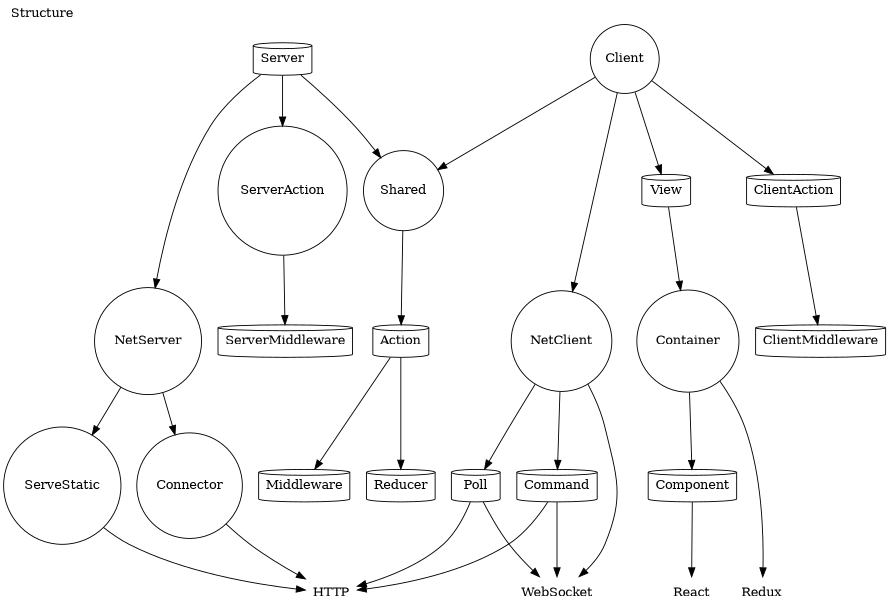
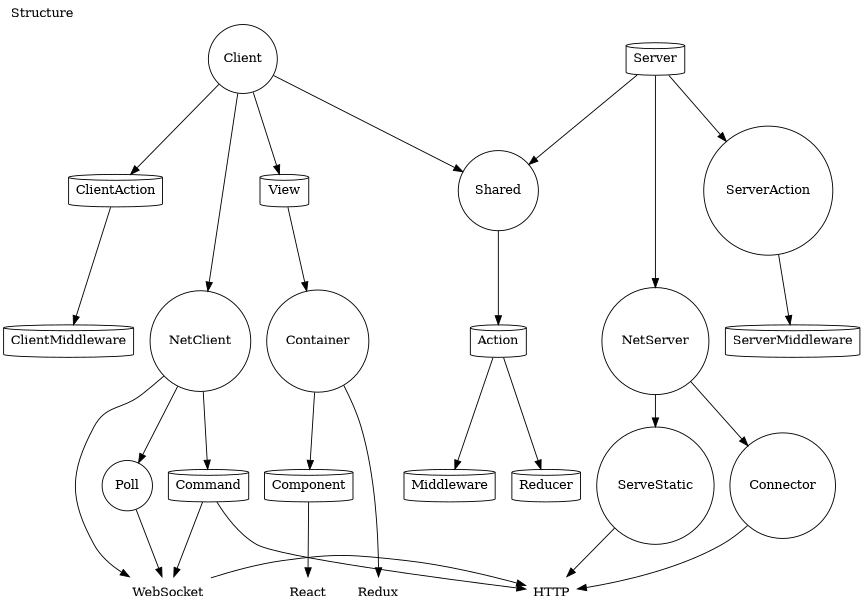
node "Poll": shape cylinder -> circle
edge "Poll" -> "HTTP": now "WebSocket" -> "HTTP"
